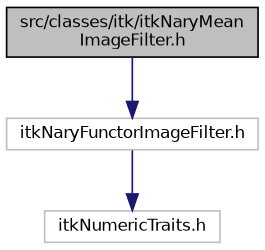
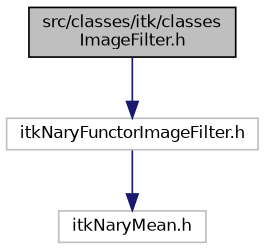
node "src/classes/itk/itkNaryMean ImageFilter.h": label "src/classes/itk/itkNaryMean ImageFilter.h" -> "src/classes/itk/classes ImageFilter.h"
node "itkNumericTraits.h": label "itkNumericTraits.h" -> "itkNaryMean.h"
